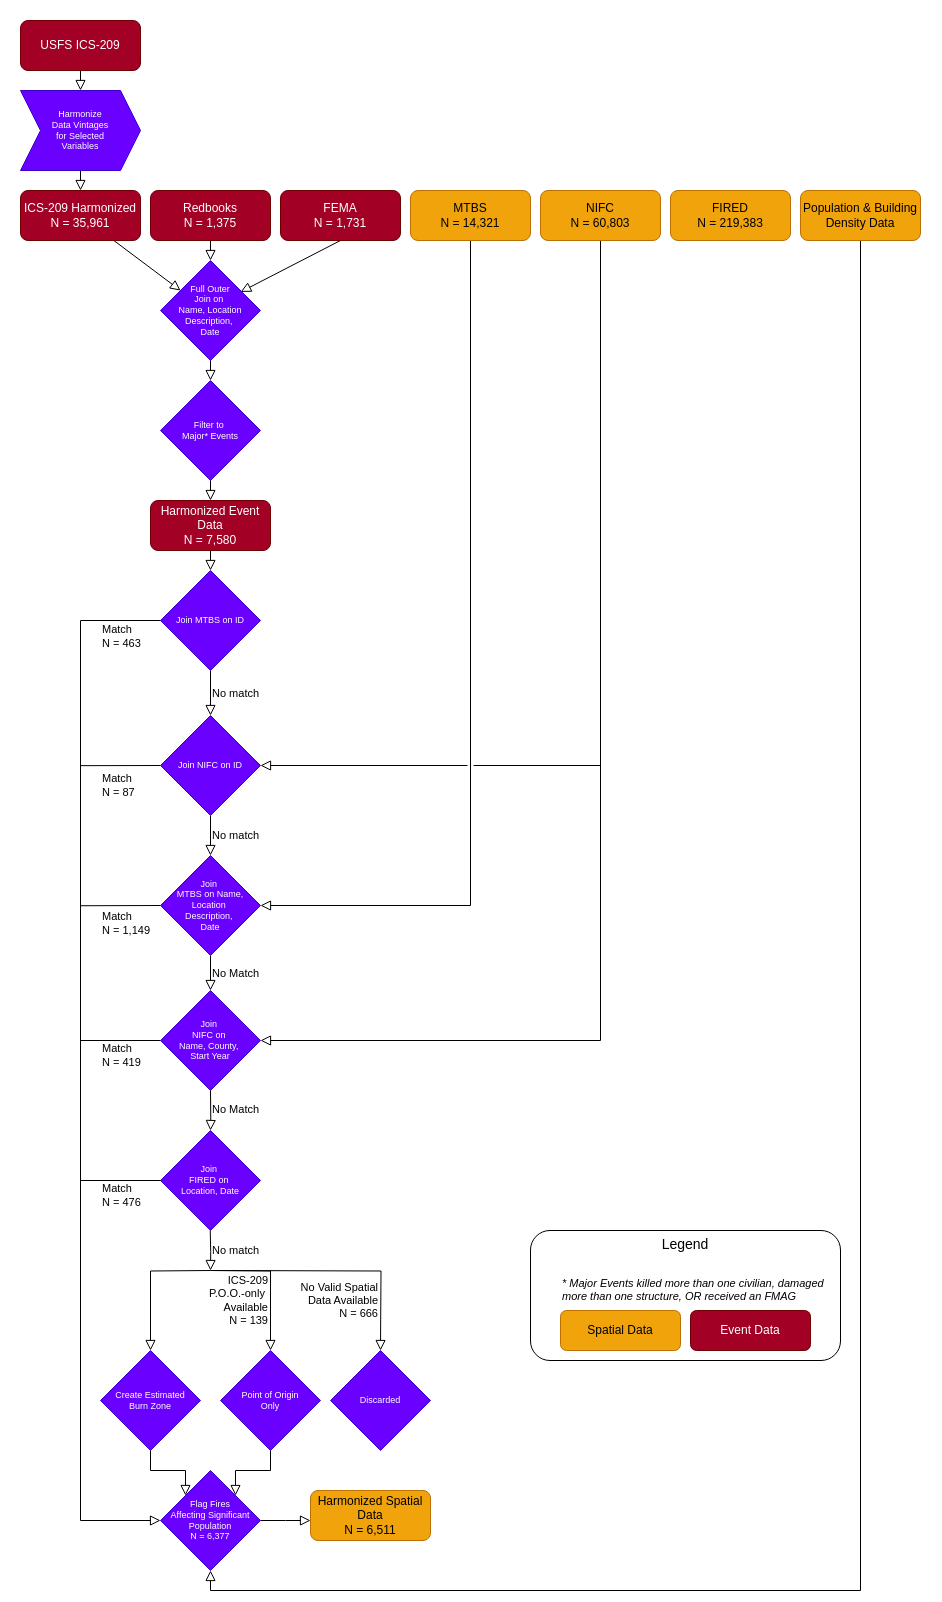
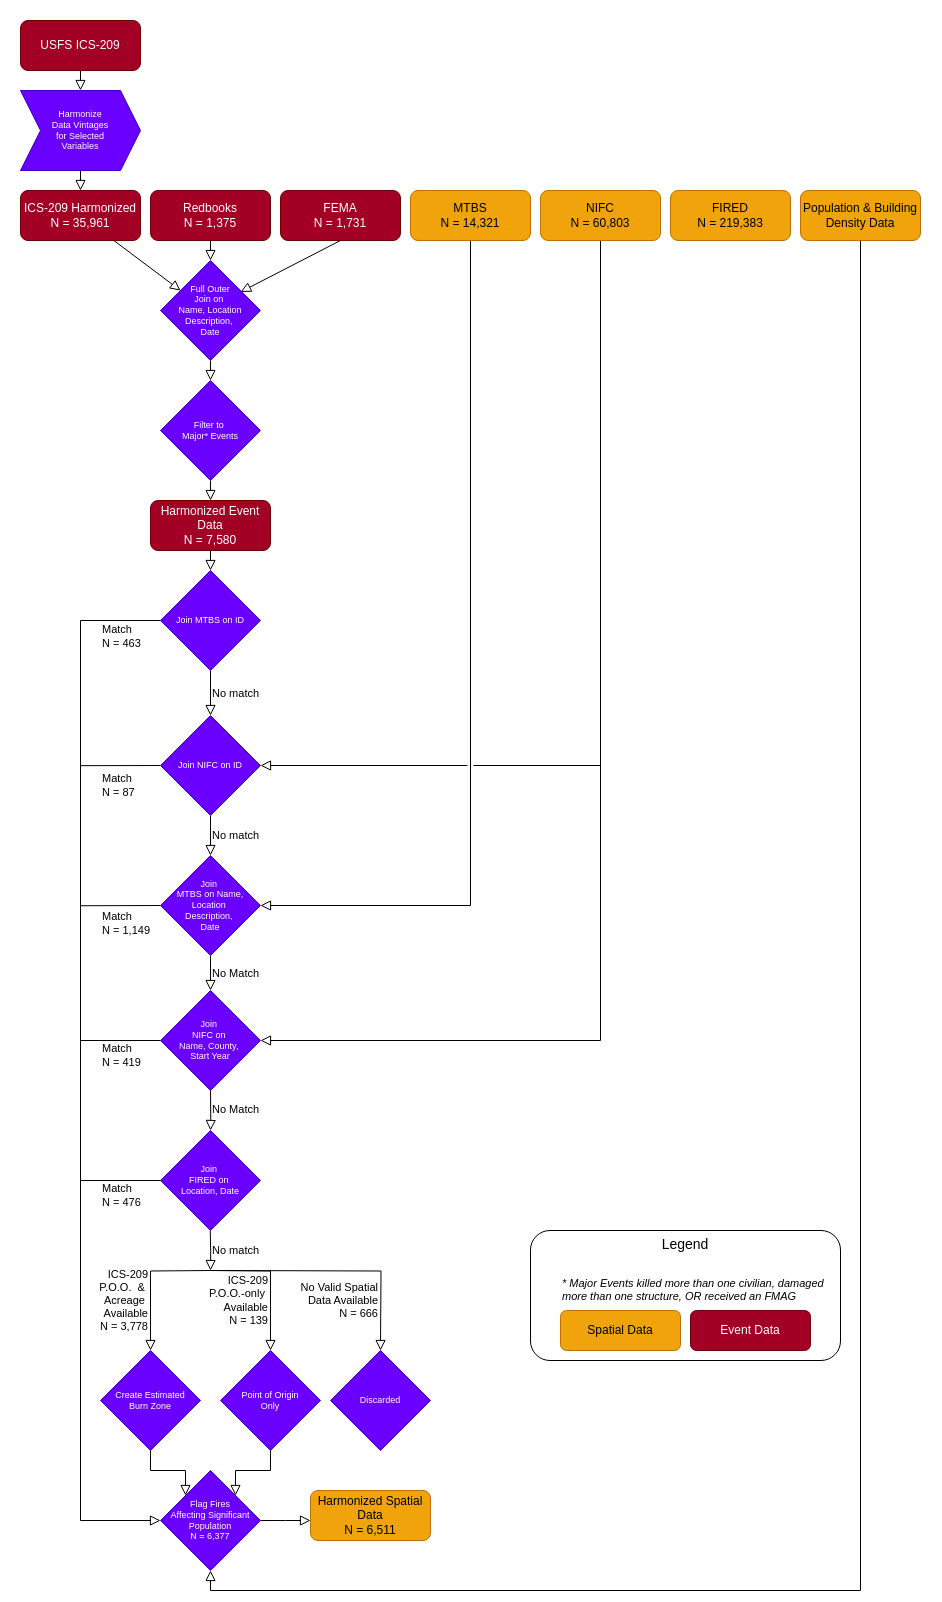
node "ICS-209 P.O.O. & Acreage Available N = 3,778": added
